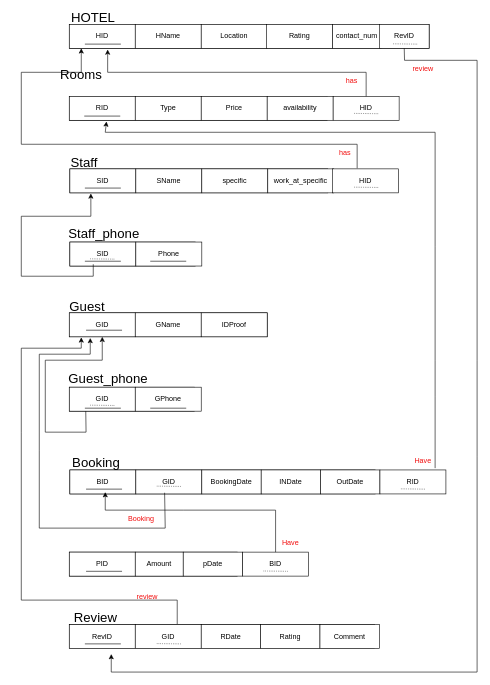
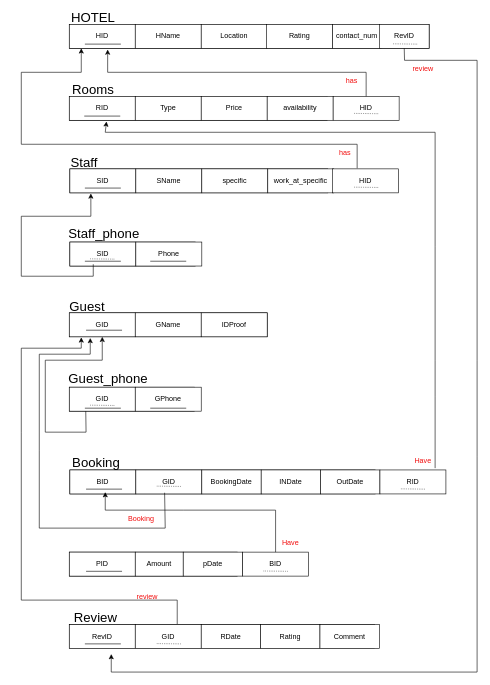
node "Rooms": moved (81, 75) -> (93, 90)
